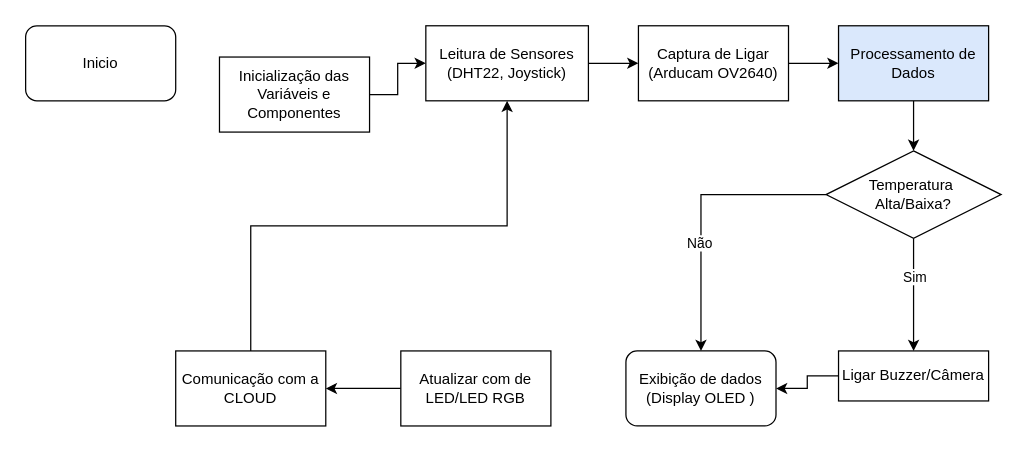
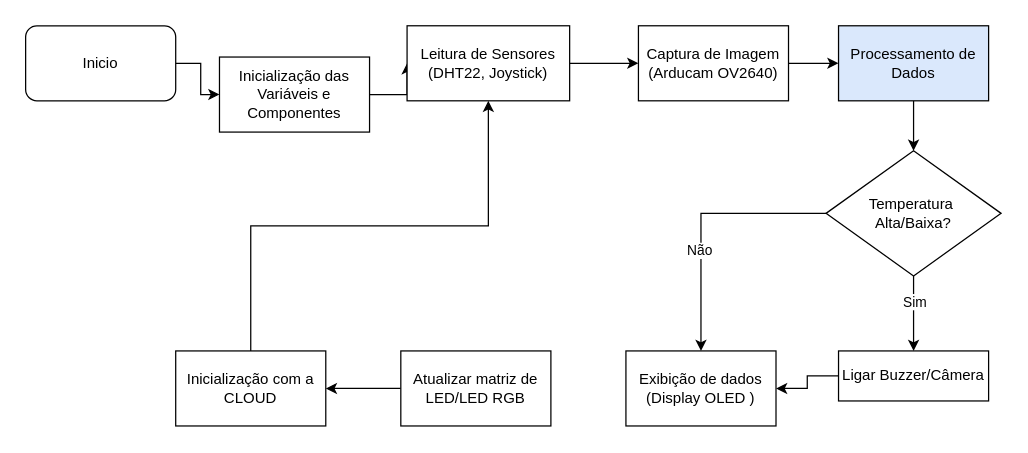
node "Leitura de Sensores (DHT22, Joystick)": moved (507, 63) -> (488, 63)
node "Captura de Ligar (Arducam OV2640)": label "Captura de Ligar (Arducam OV2640)" -> "Captura de Imagem (Arducam OV2640)"
edge "Inicio" -> "Inicialização das Variáveis e Componentes": added
node "Temperatura Alta/Baixa?": size 175x88 -> 175x125
node "Comunicação com a CLOUD": label "Comunicação com a CLOUD" -> "Inicialização com a CLOUD"
node "Atualizar com de LED/LED RGB": label "Atualizar com de LED/LED RGB" -> "Atualizar matriz de LED/LED RGB"
node "Exibição de dados (Display OLED )": shape rounded rectangle -> rectangle
